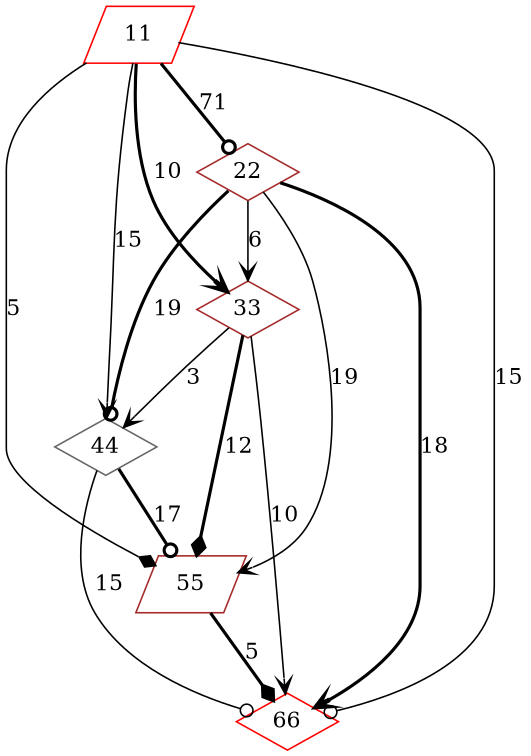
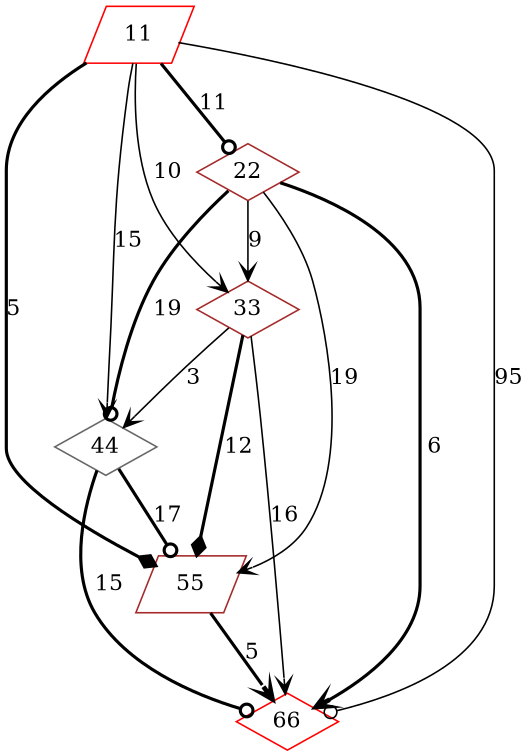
edge "11" -> "22": label "71" -> "11"
edge "11" -> "33": style bold -> solid
edge "22" -> "33": label "6" -> "9"
edge "11" -> "55": style solid -> bold
edge "11" -> "66": label "15" -> "95"
edge "22" -> "66": label "18" -> "6"
edge "33" -> "66": label "10" -> "16"
edge "44" -> "66": style solid -> bold
edge "55" -> "66": arrowhead diamond -> vee
